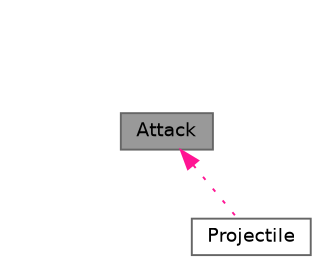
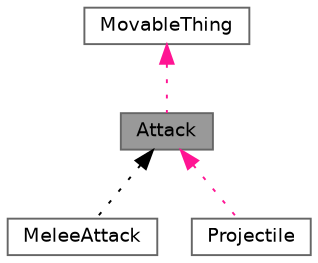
node "MovableThing": added
node "MeleeAttack": added
